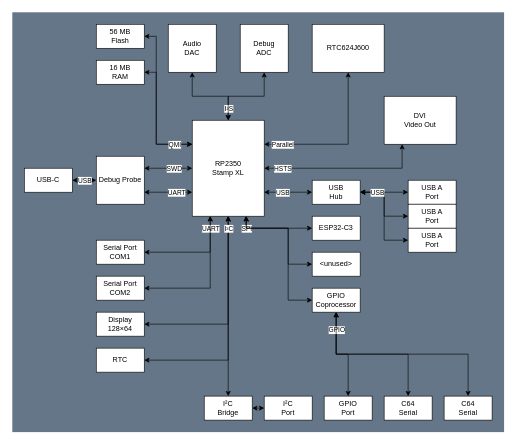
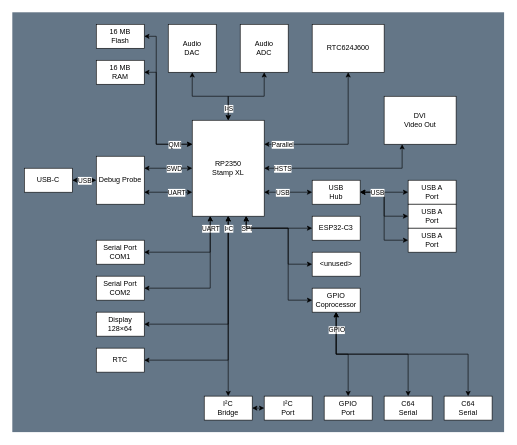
node "56 MB Flash": label "56 MB Flash" -> "16 MB Flash"
node "Debug ADC": label "Debug ADC" -> "Audio ADC"
